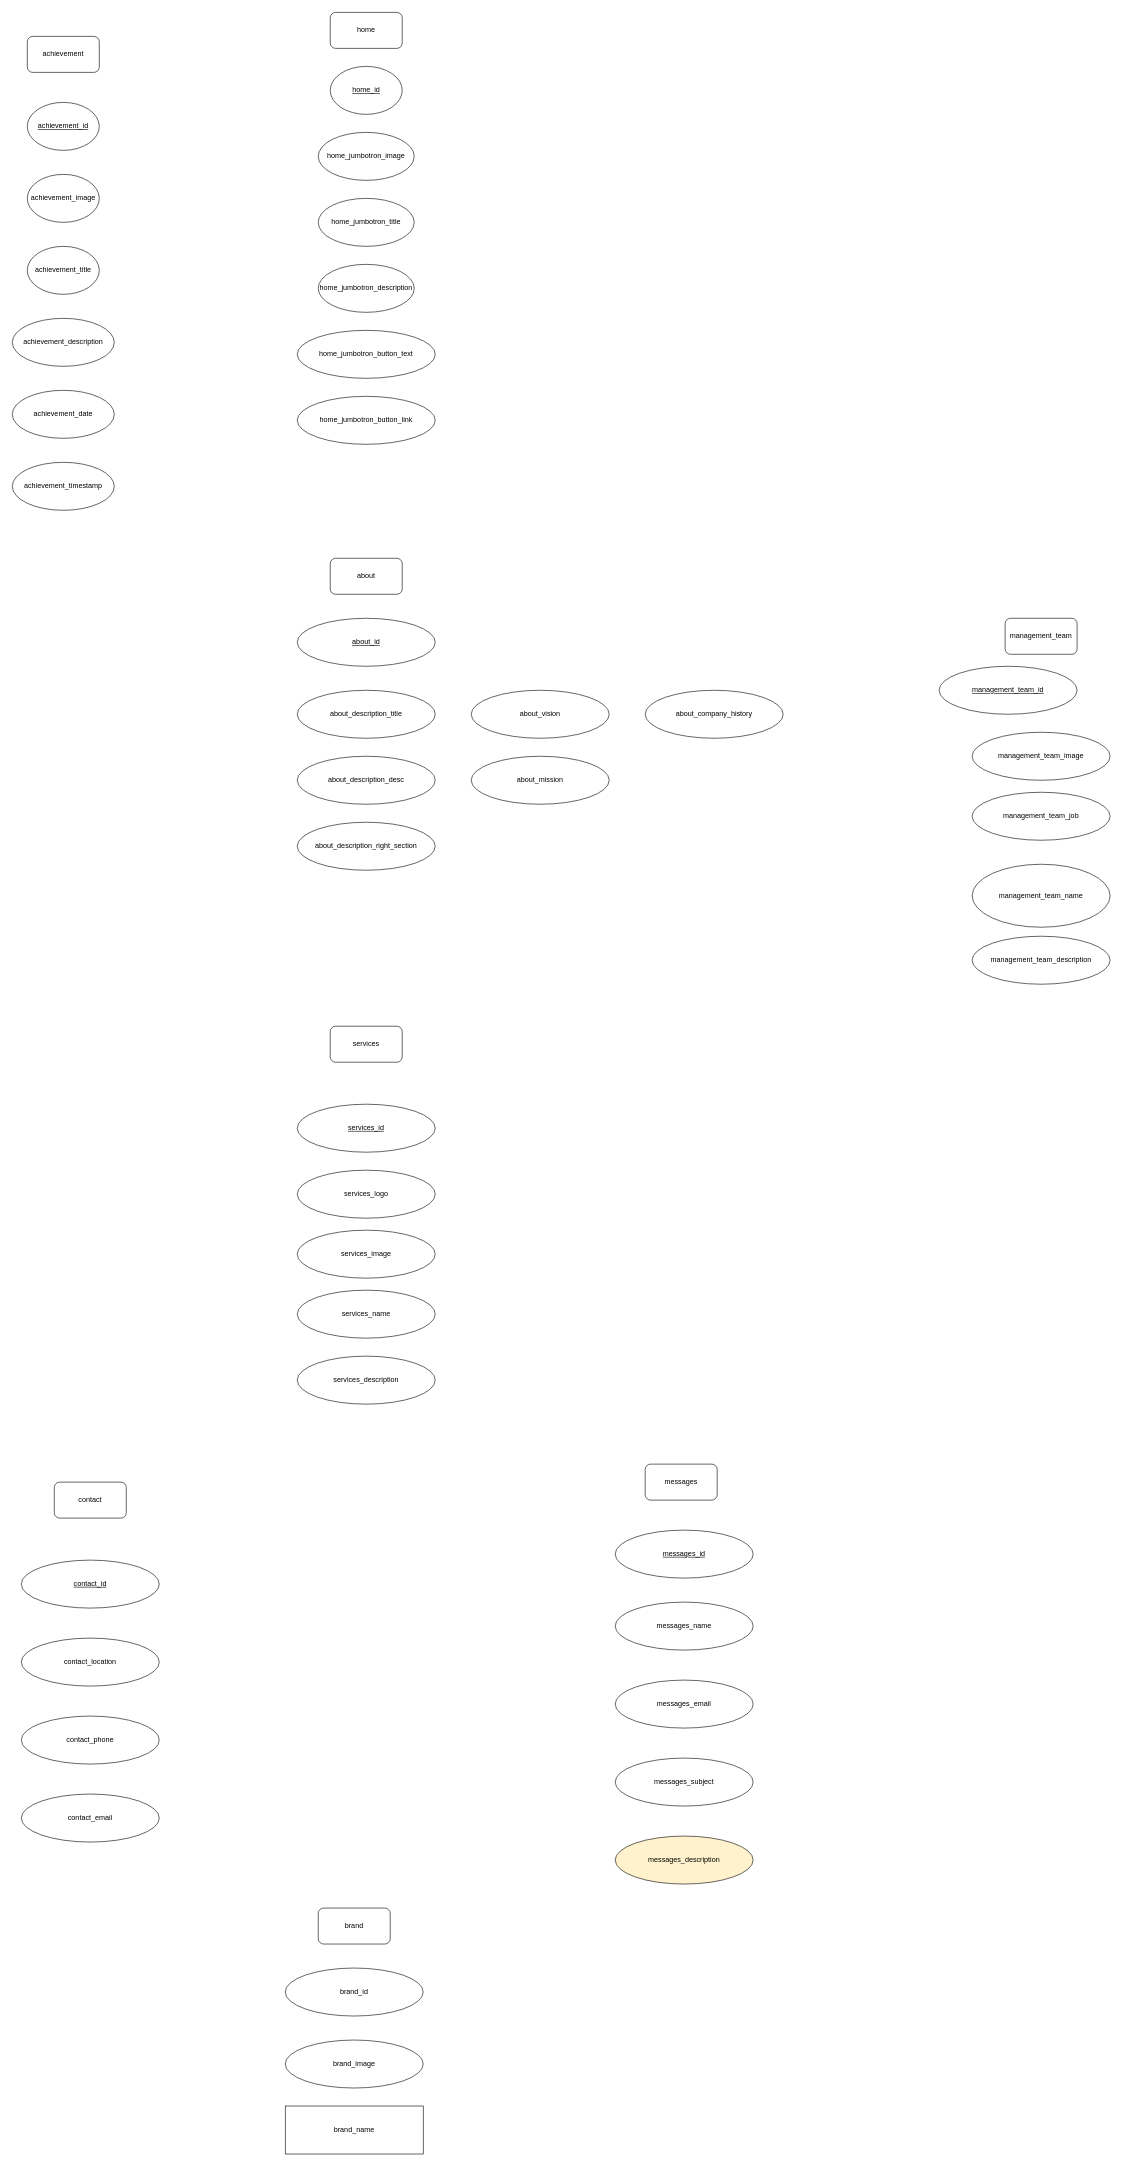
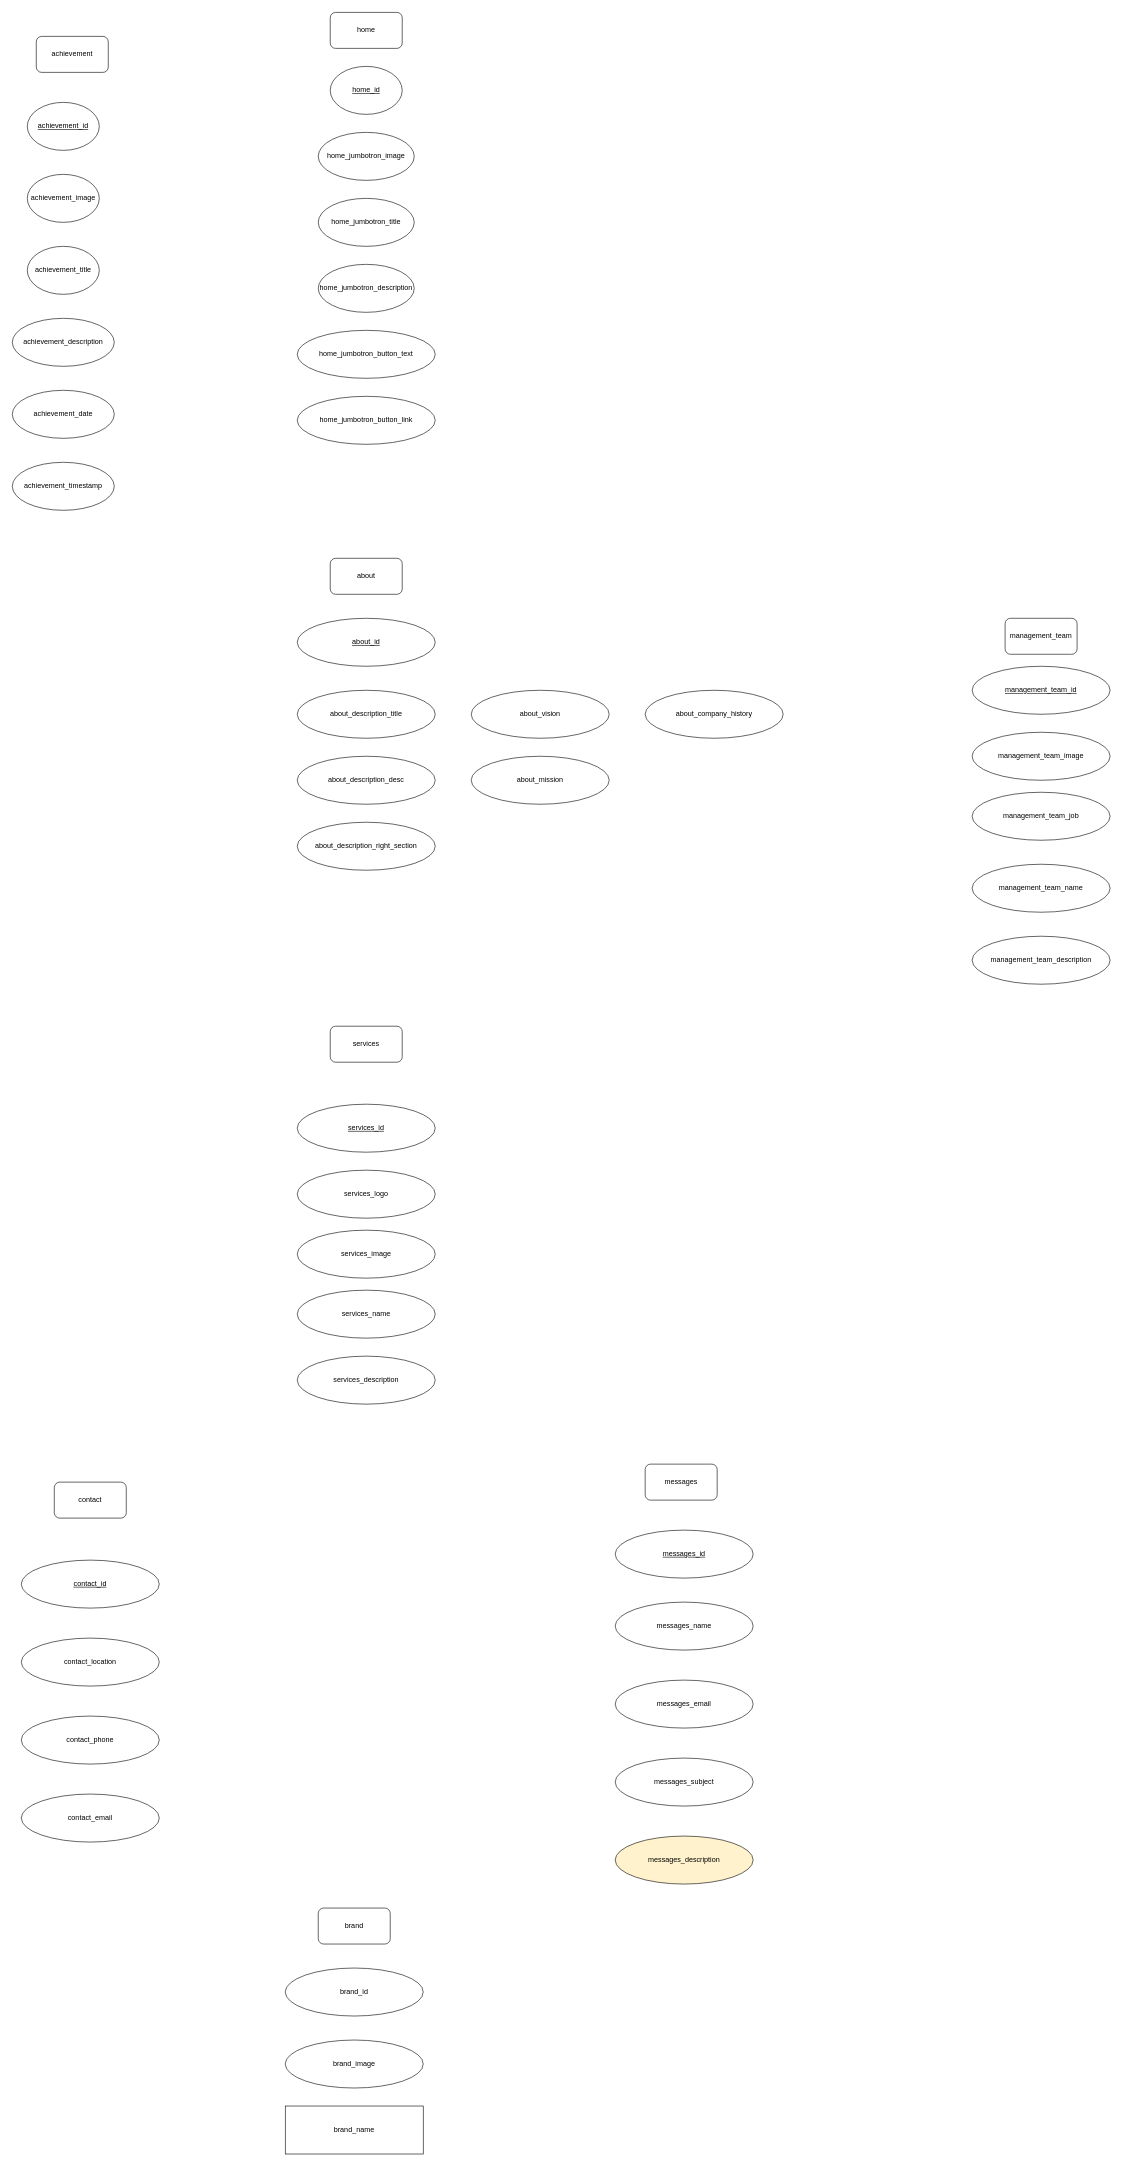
node "achievement": moved (63, 54) -> (72, 54)
node "management_team_id": moved (1008, 690) -> (1041, 690)
node "management_team_name": size 138x63 -> 138x48
